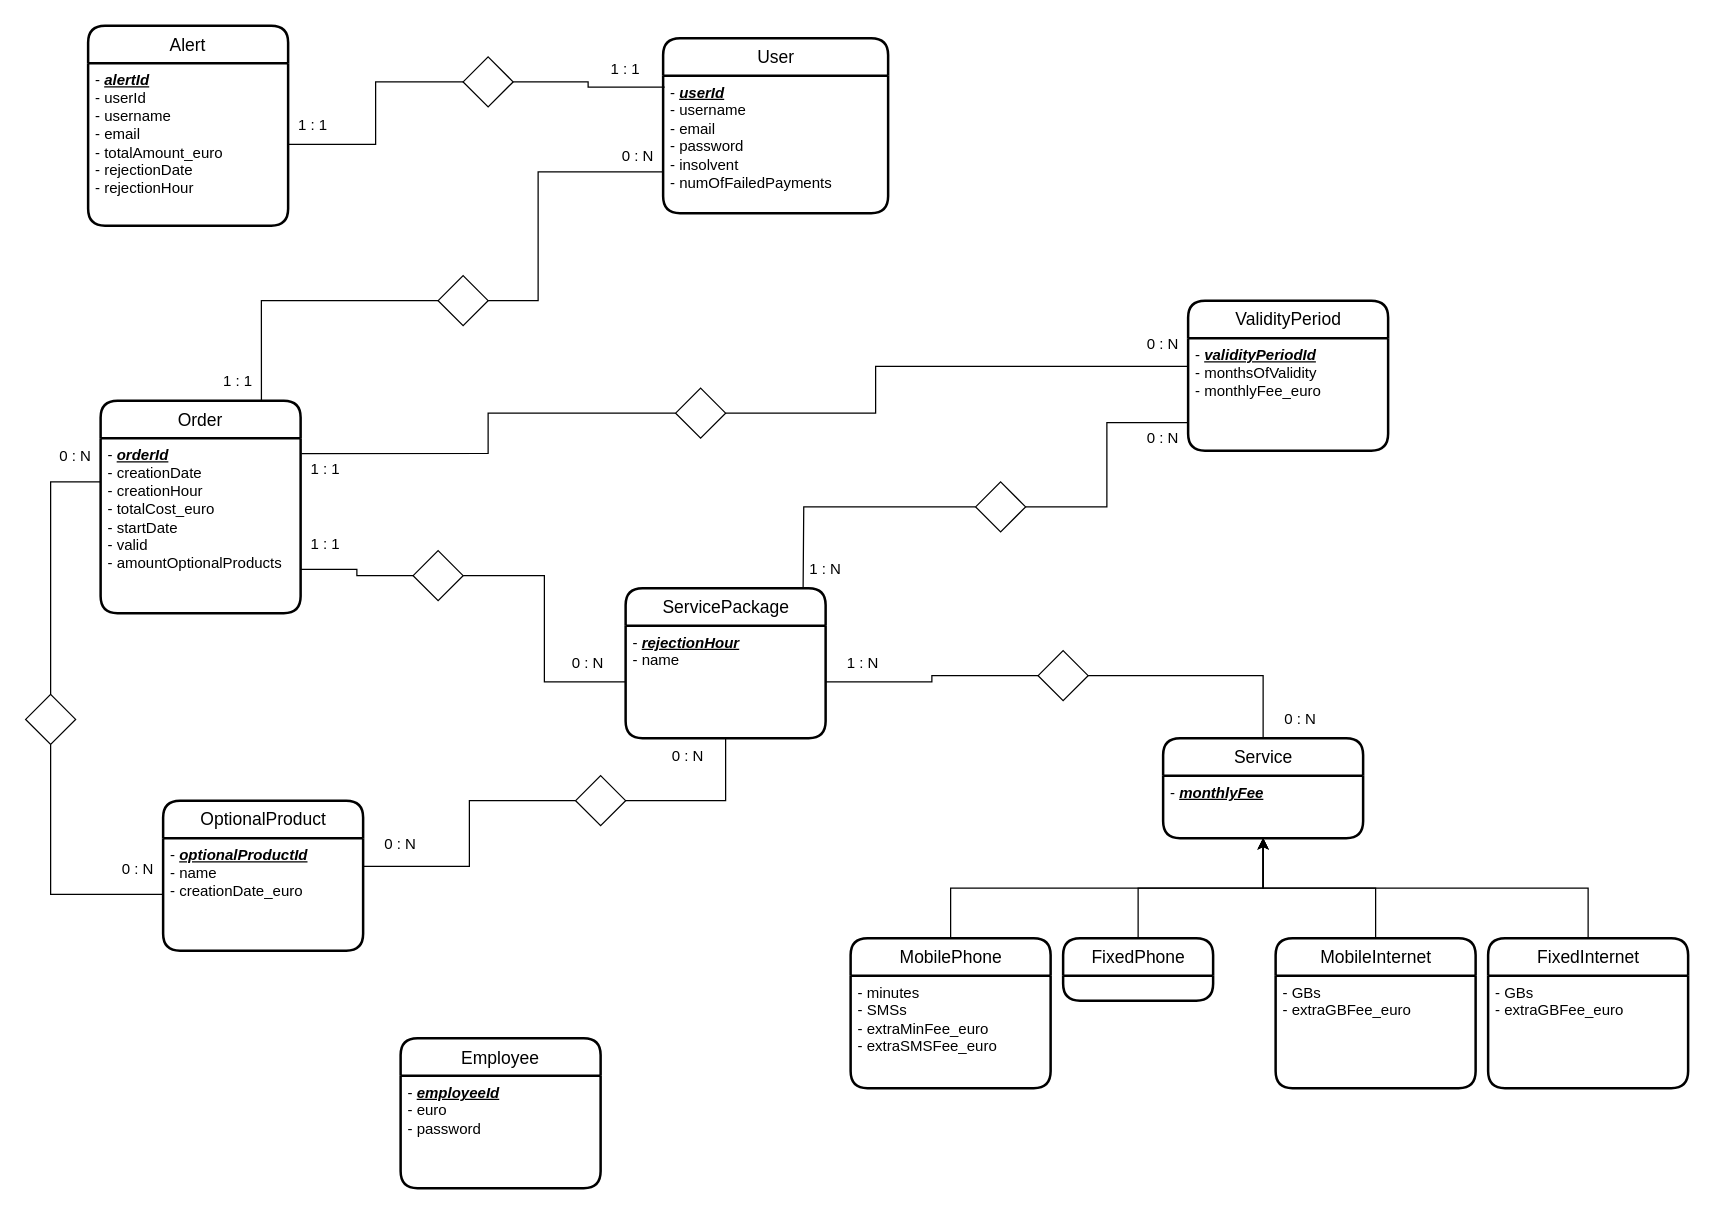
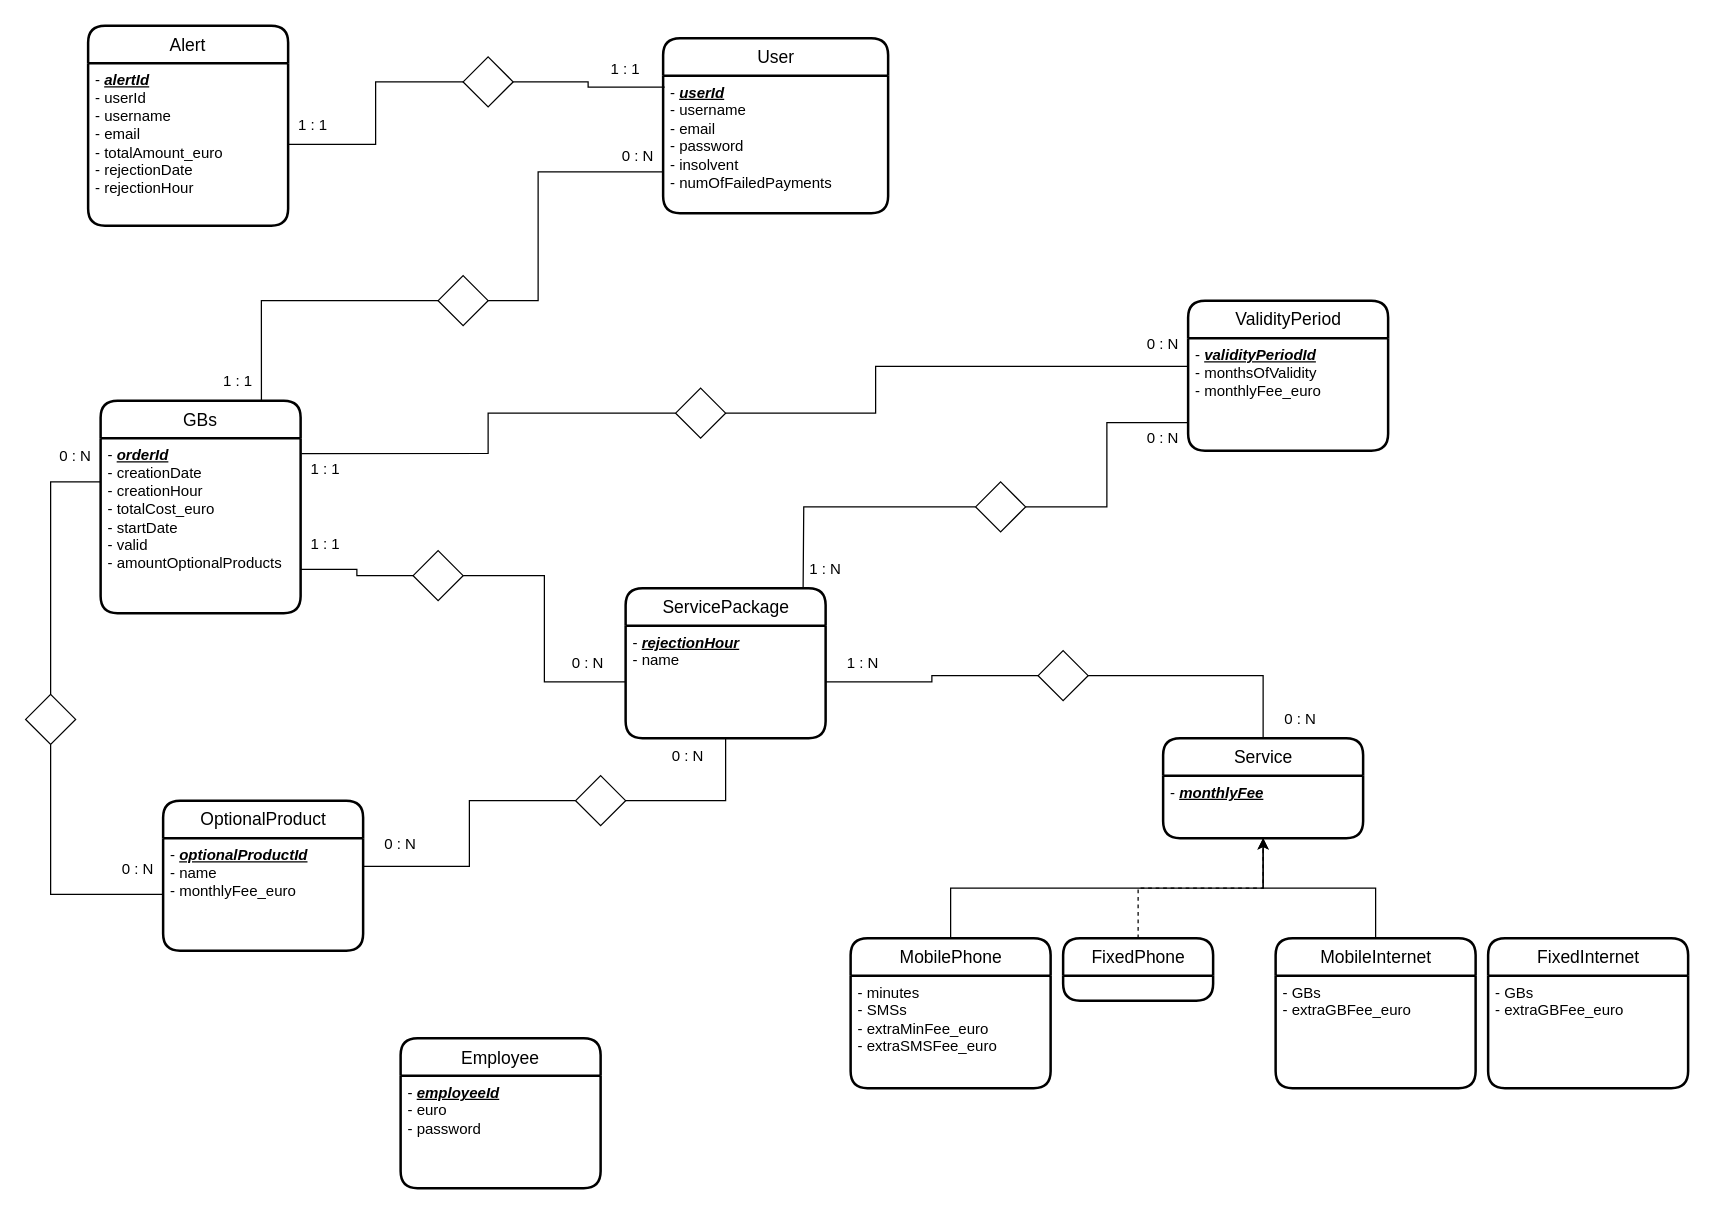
node "Order": label "Order" -> "GBs"
node "- optionalProductId - name - creationDate_euro": label "- optionalProductId - name - creationDate_euro" -> "- optionalProductId - name - monthlyFee_euro"
edge "MobilePhone" -> "- monthlyFee": arrowhead open -> classic
edge "FixedInternet" -> "- monthlyFee": removed
edge "MobileInternet" -> "- monthlyFee": arrowhead classic -> none
edge "FixedPhone" -> "- monthlyFee": style solid -> dashed
